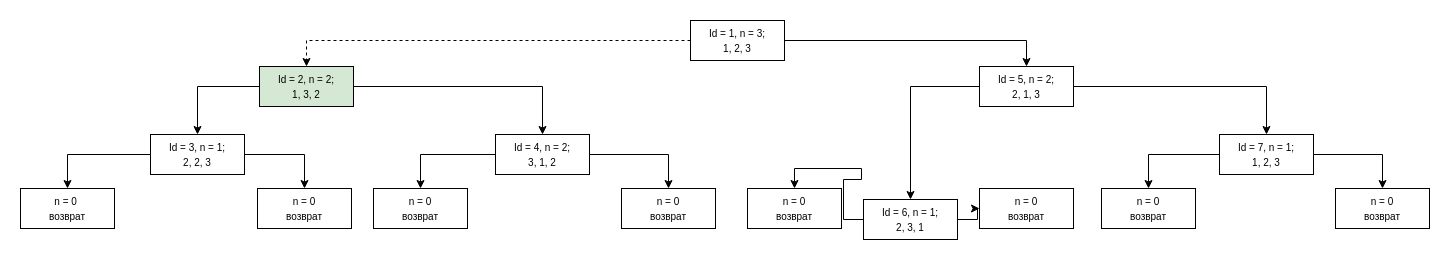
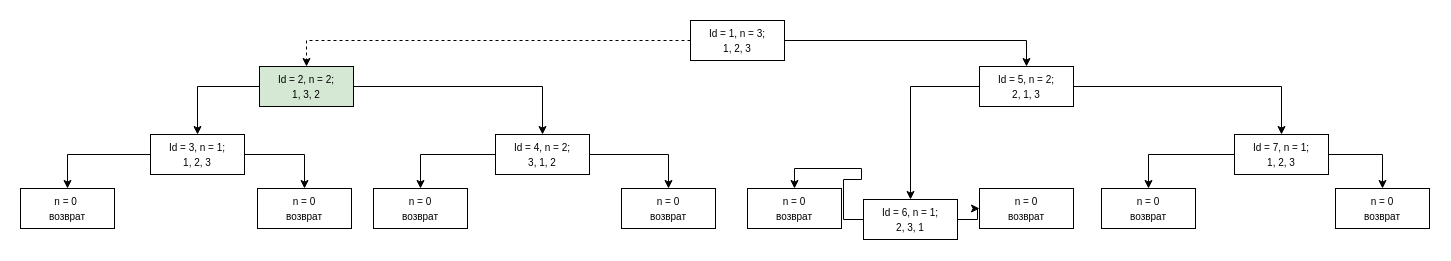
node "Id = 3, n = 1; 2, 2, 3": label "Id = 3, n = 1; 2, 2, 3" -> "Id = 3, n = 1; 1, 2, 3"
node "Id = 7, n = 1; 1, 2, 3": moved (1267, 155) -> (1282, 155)
